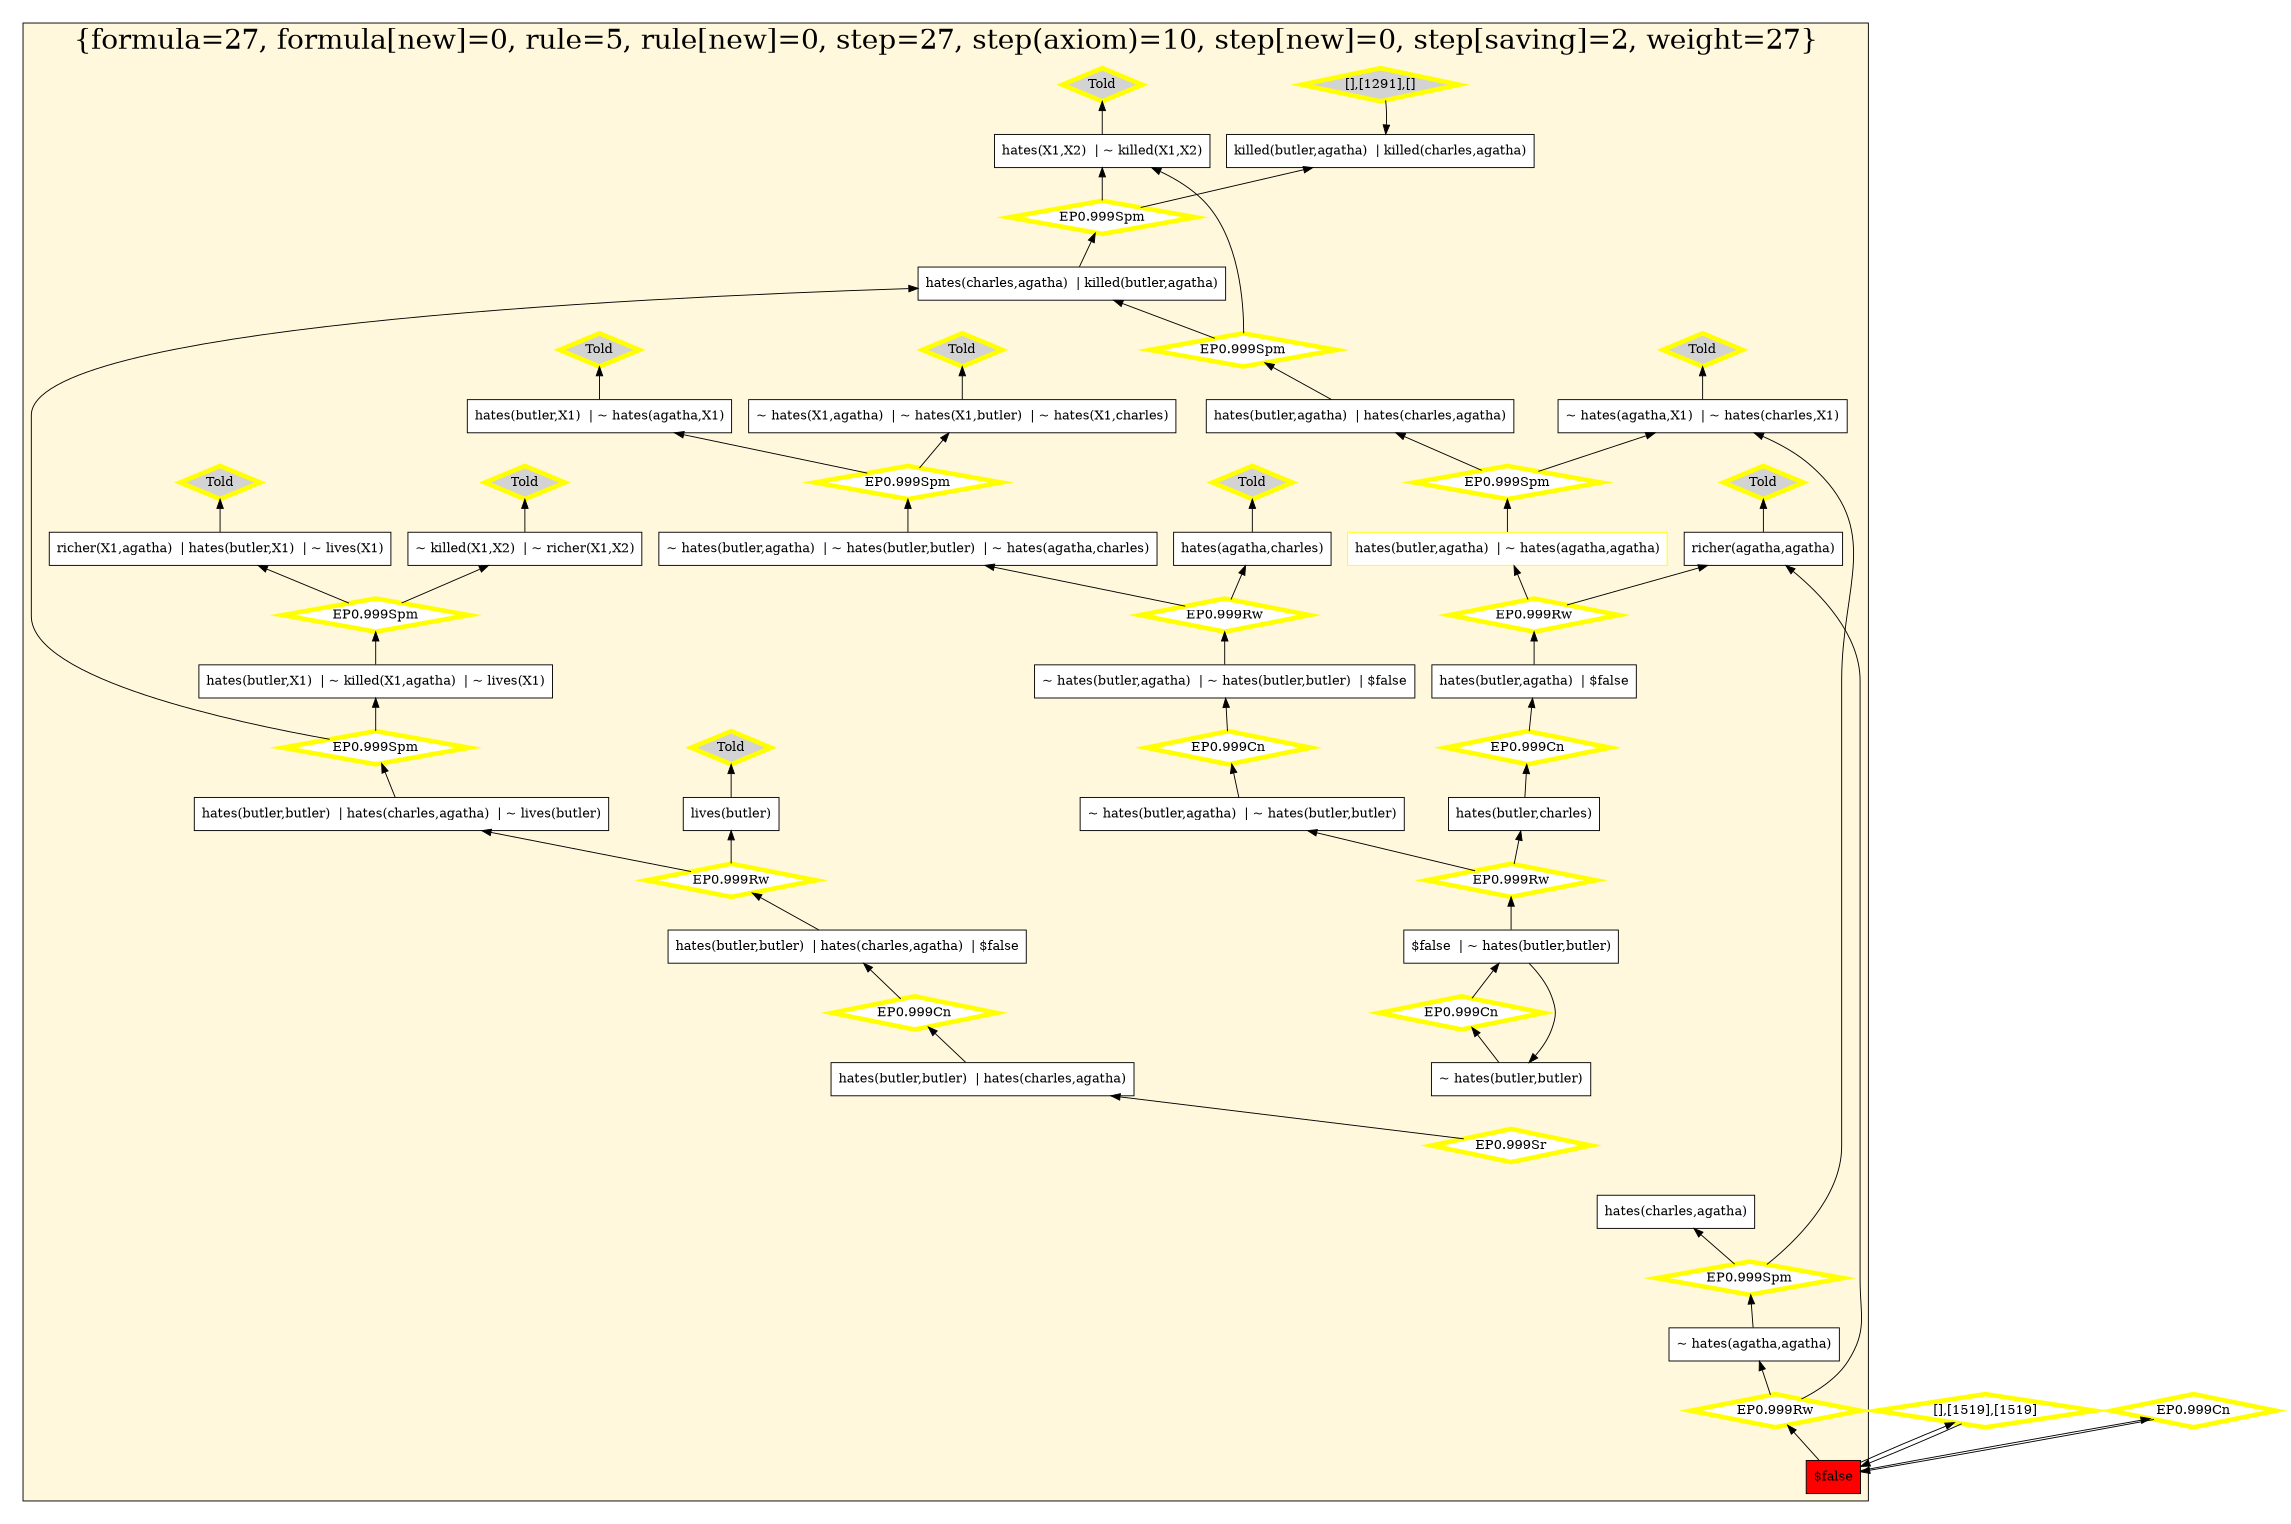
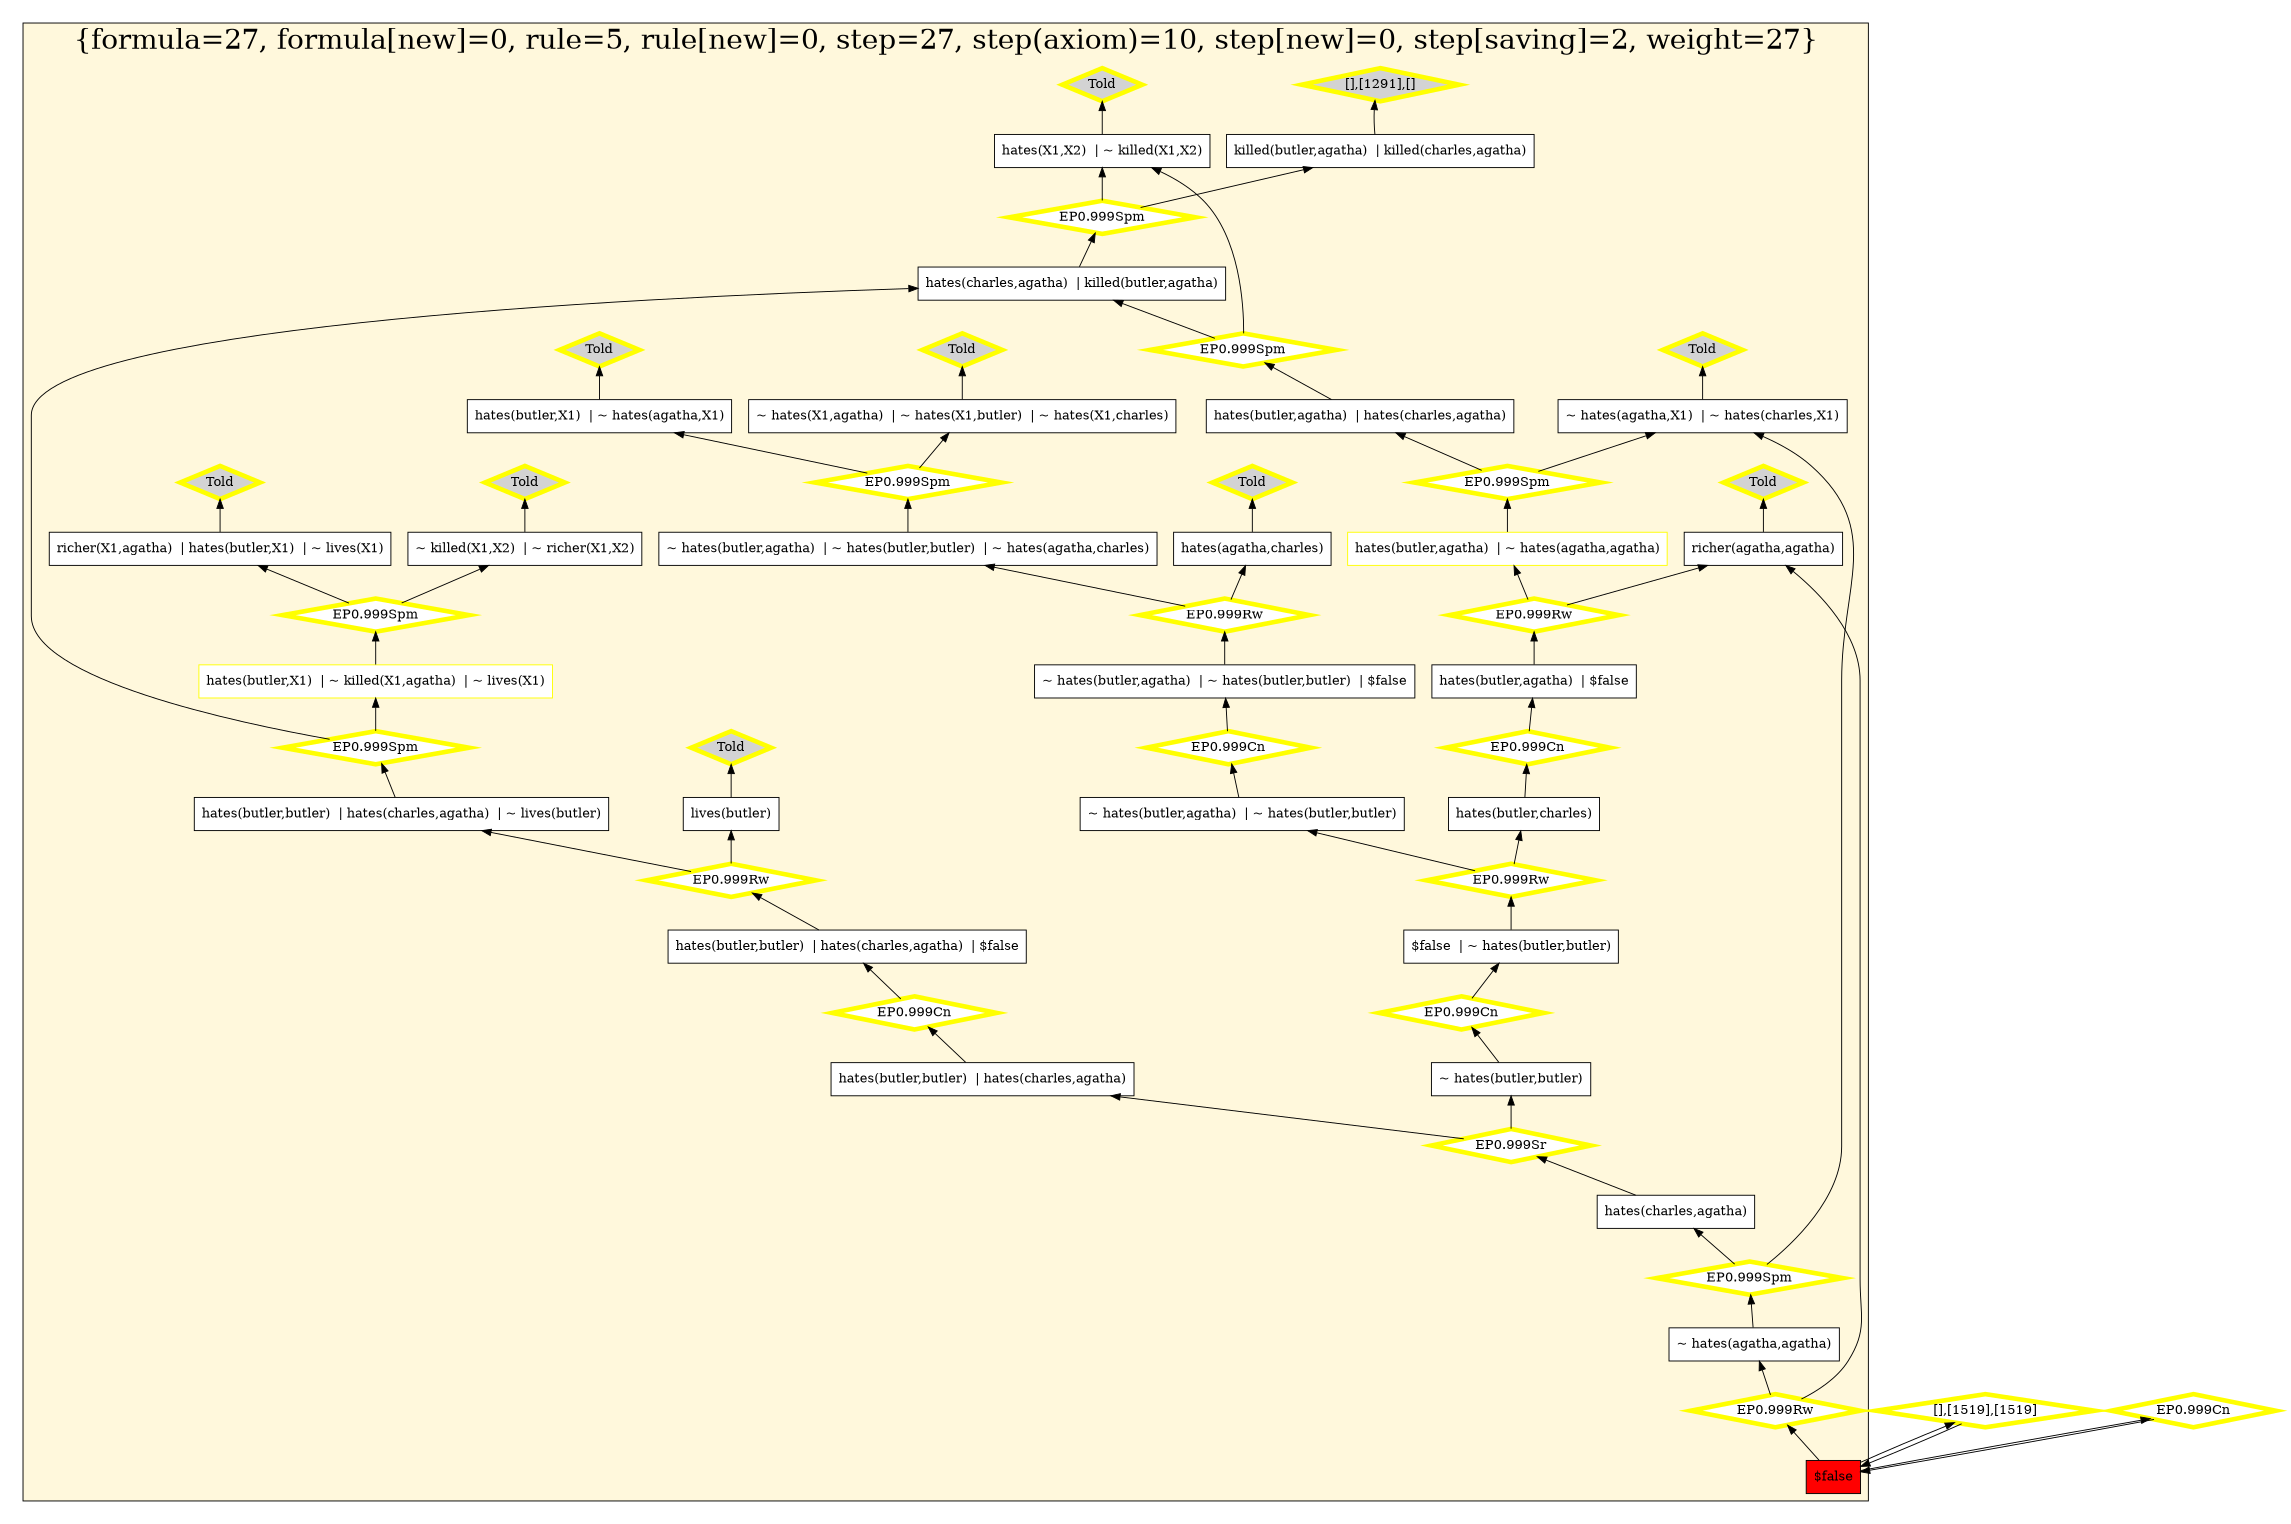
edge "[],[1291],[]" -> "killed(butler,agatha)  | killed(charles,agatha)": reversed
node "hates(butler,X1)  | ~ killed(X1,agatha)  | ~ lives(X1)": color black -> yellow
edge "$false  | ~ hates(butler,butler)" -> "~ hates(butler,butler)": now "EP0.999Sr" -> "~ hates(butler,butler)"
edge "hates(charles,agatha)" -> "EP0.999Sr": added
